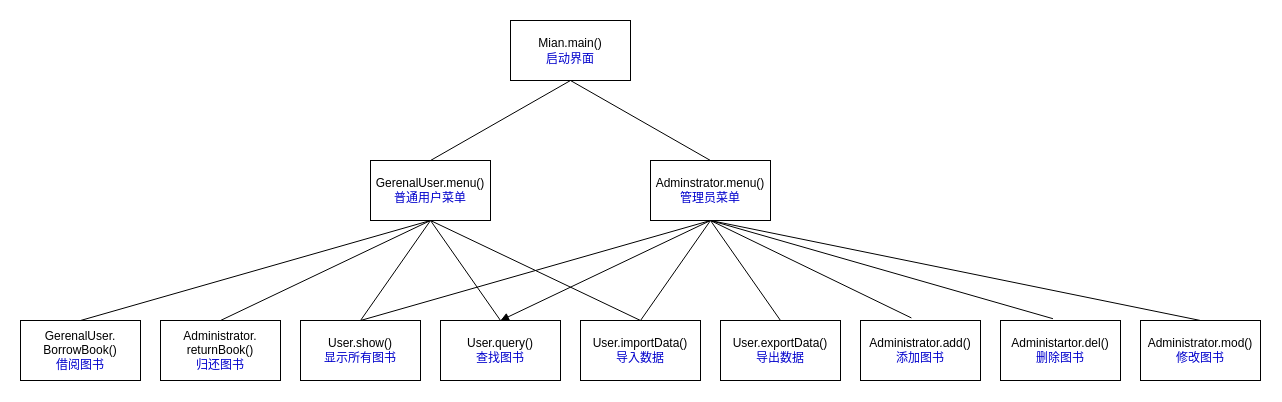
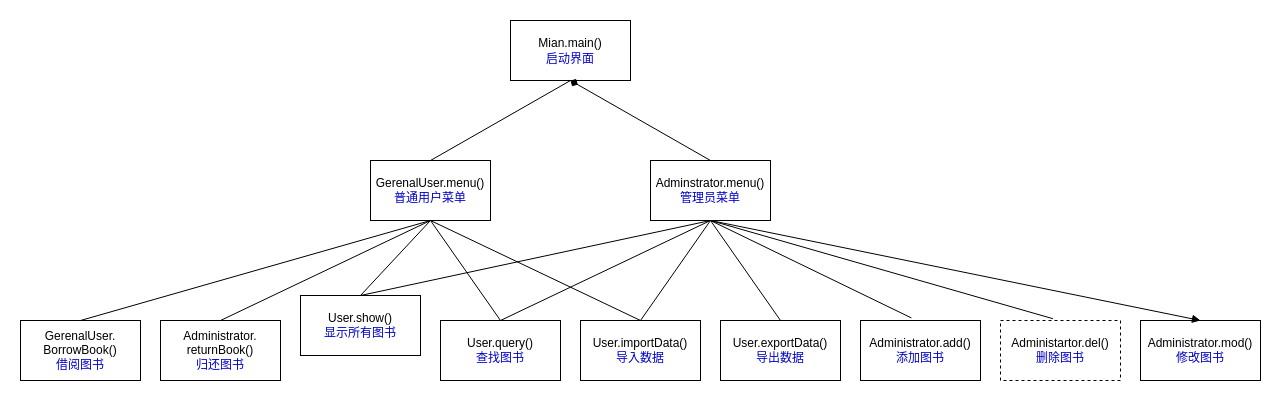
edge "Mian.main() 启动界面" -- "Adminstrator.menu() 管理员菜单": arrowhead none -> diamond
edge "Adminstrator.menu() 管理员菜单" -> "User.query() 查找图书": arrowhead block -> none
edge "Adminstrator.menu() 管理员菜单" -- "Administrator.mod() 修改图书": arrowhead none -> block
node "User.show() 显示所有图书": moved (361, 351) -> (361, 326)
node "Administartor.del() 删除图书": style solid -> dashed
